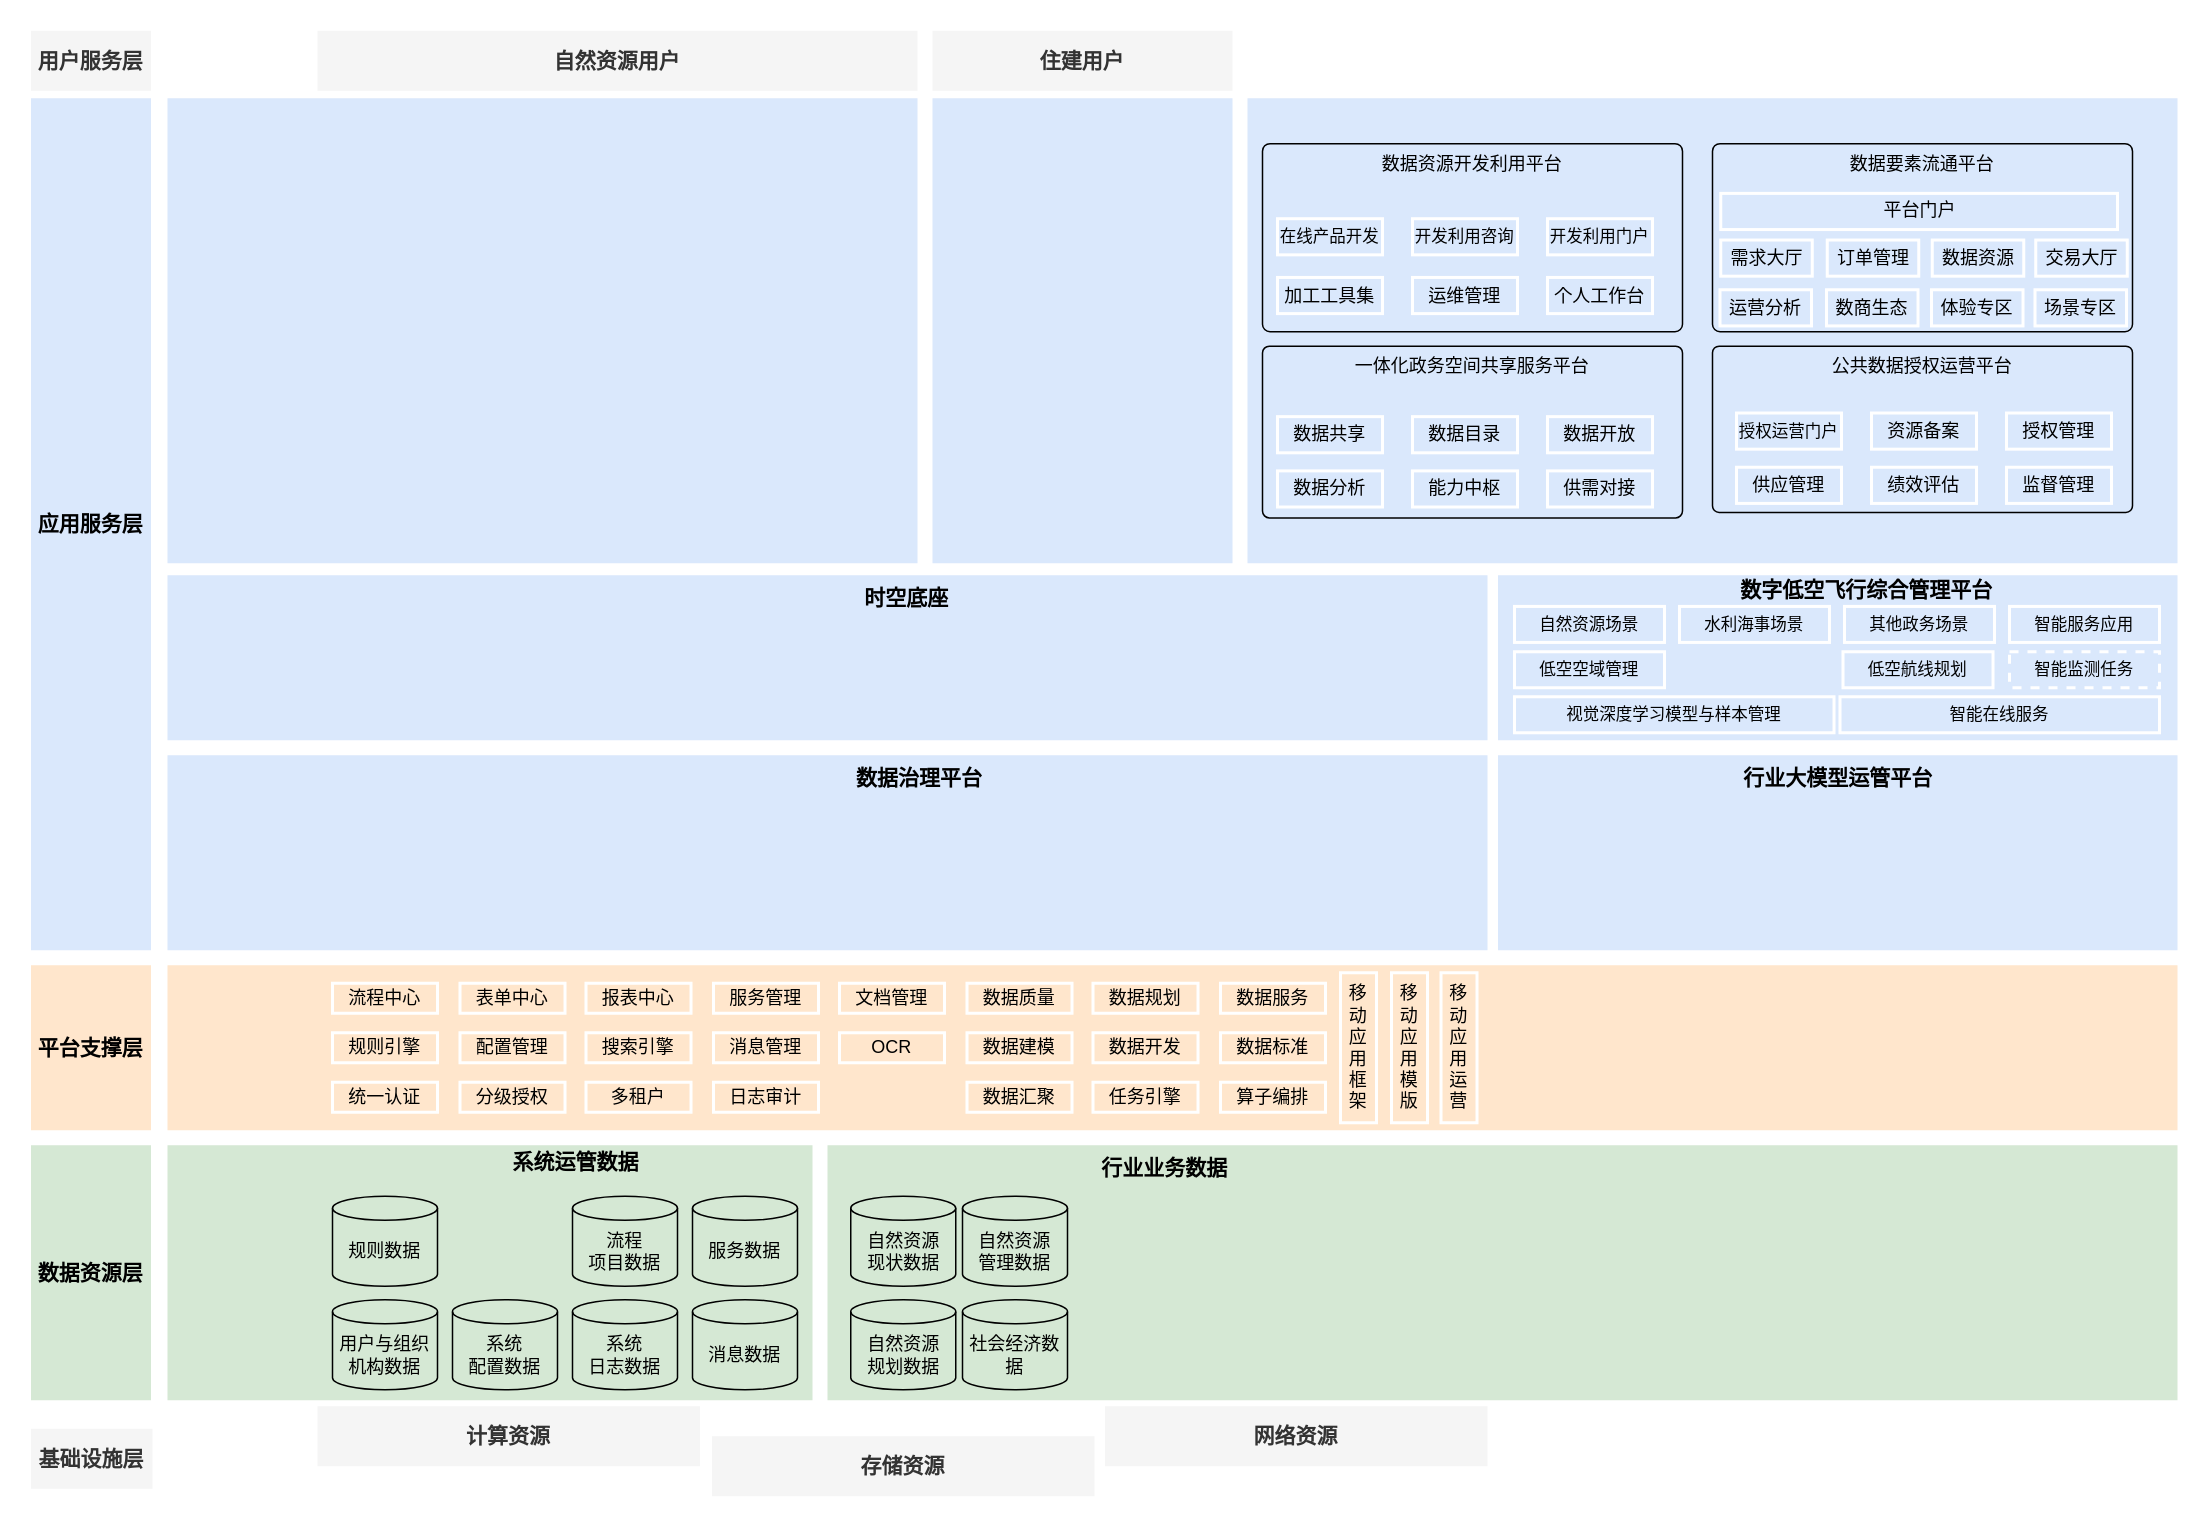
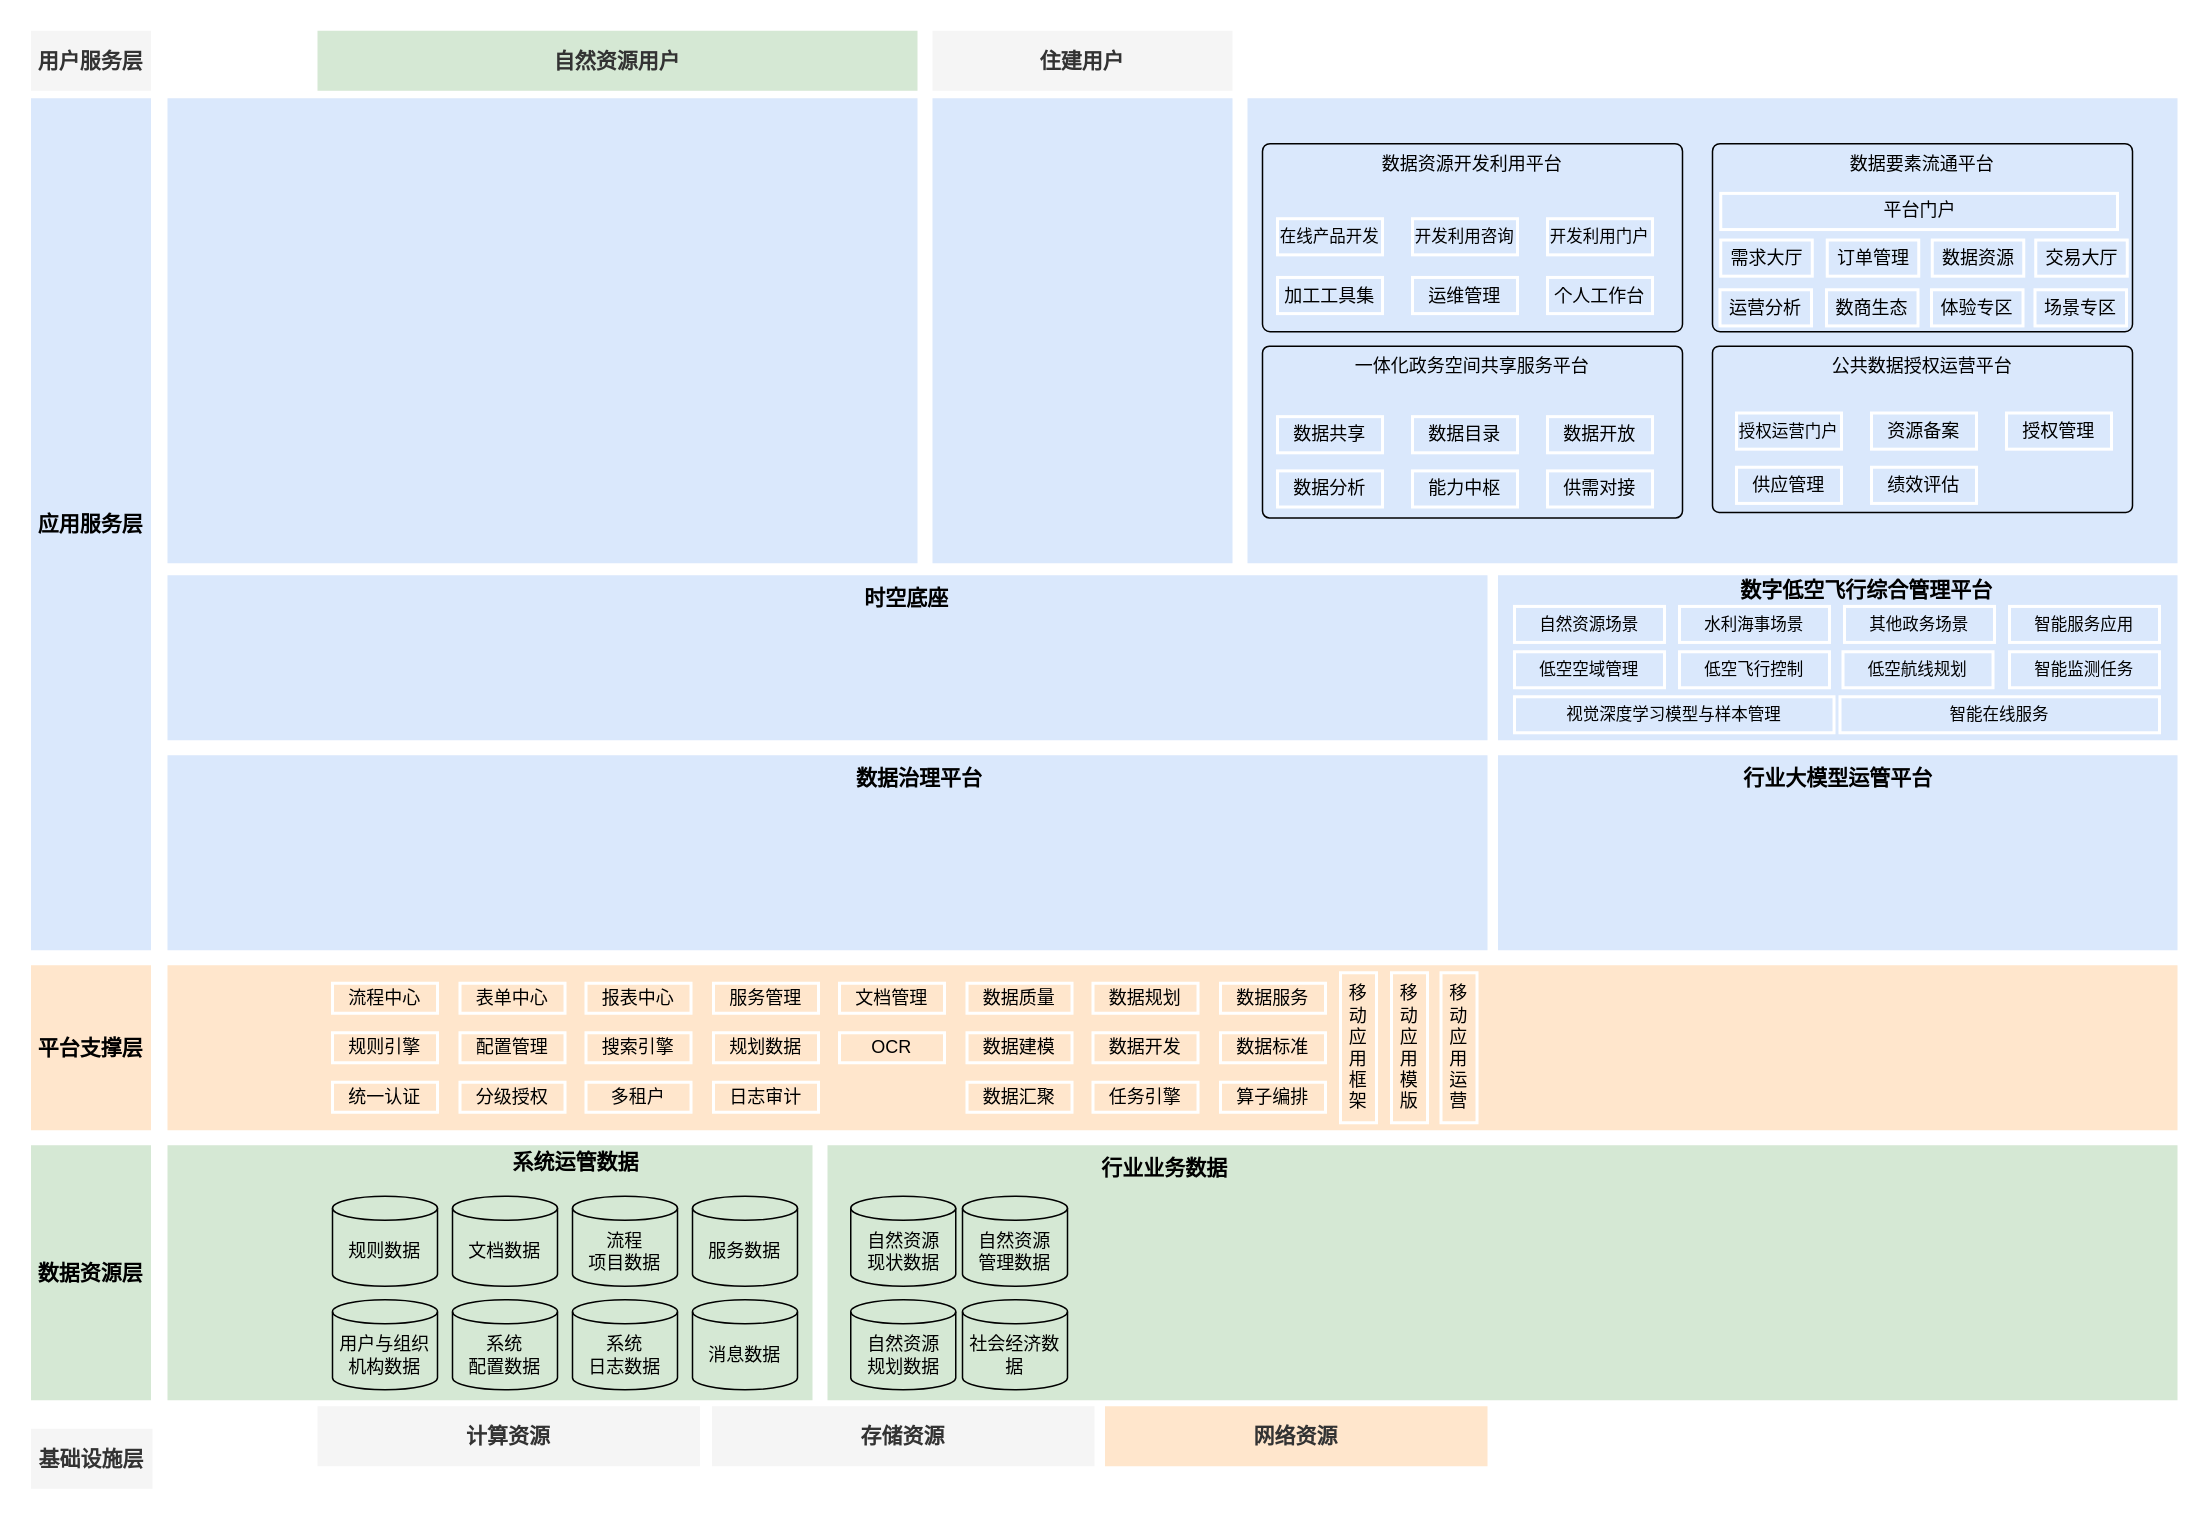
node "自然资源用户": fillcolor #f5f5f5 -> #d5e8d4
node "监督管理": removed
node "低空飞行控制": added
node "智能监测任务": style dashed -> solid
node "消息管理": label "消息管理" -> "规划数据"
node "文档数据": added
node "网络资源": fillcolor #f5f5f5 -> #ffe6cc
node "存储资源": moved (903, 1466) -> (903, 1436)
